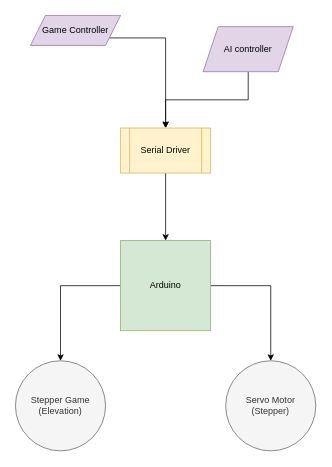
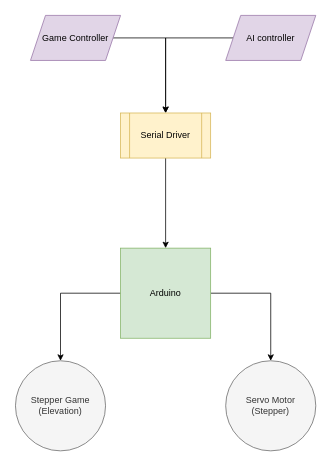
node "Game Controller": size 90x30 -> 90x45
node "AI controller": moved (248, 49) -> (270, 38)
node "Serial Driver": moved (165, 150) -> (165, 135)
node "Arduino": moved (165, 285) -> (165, 293)
